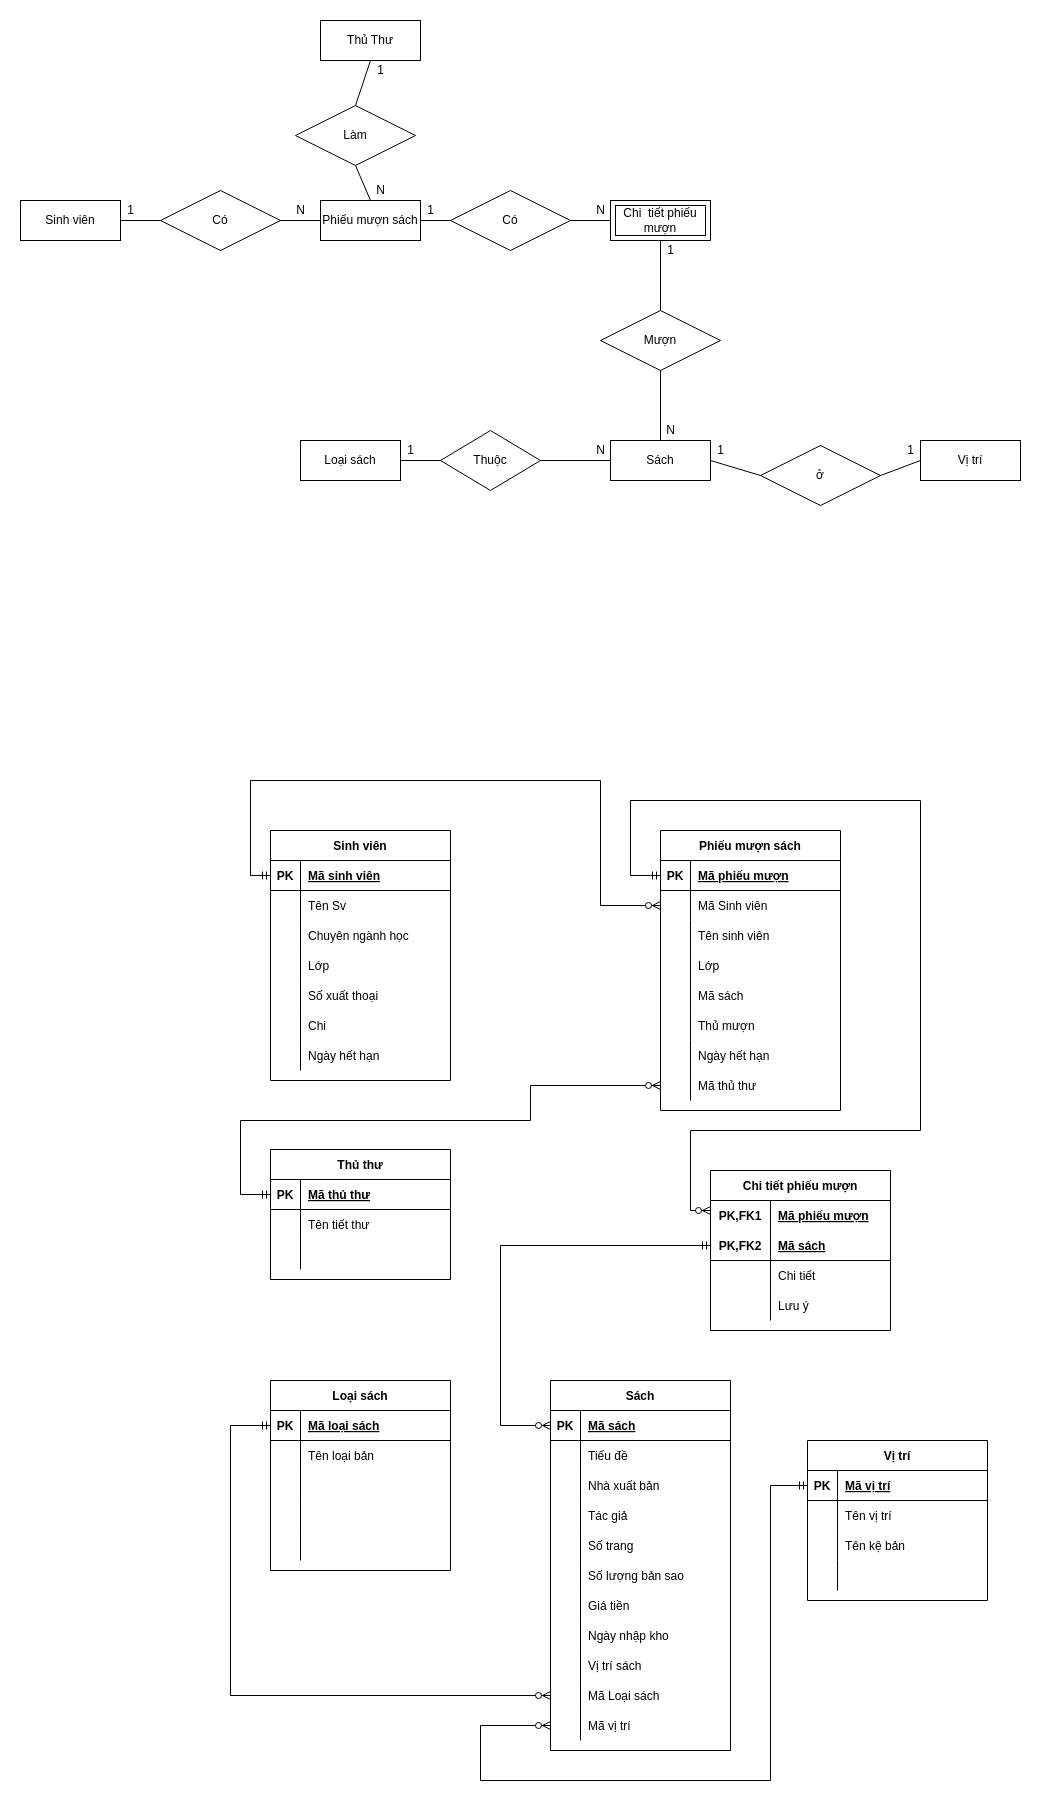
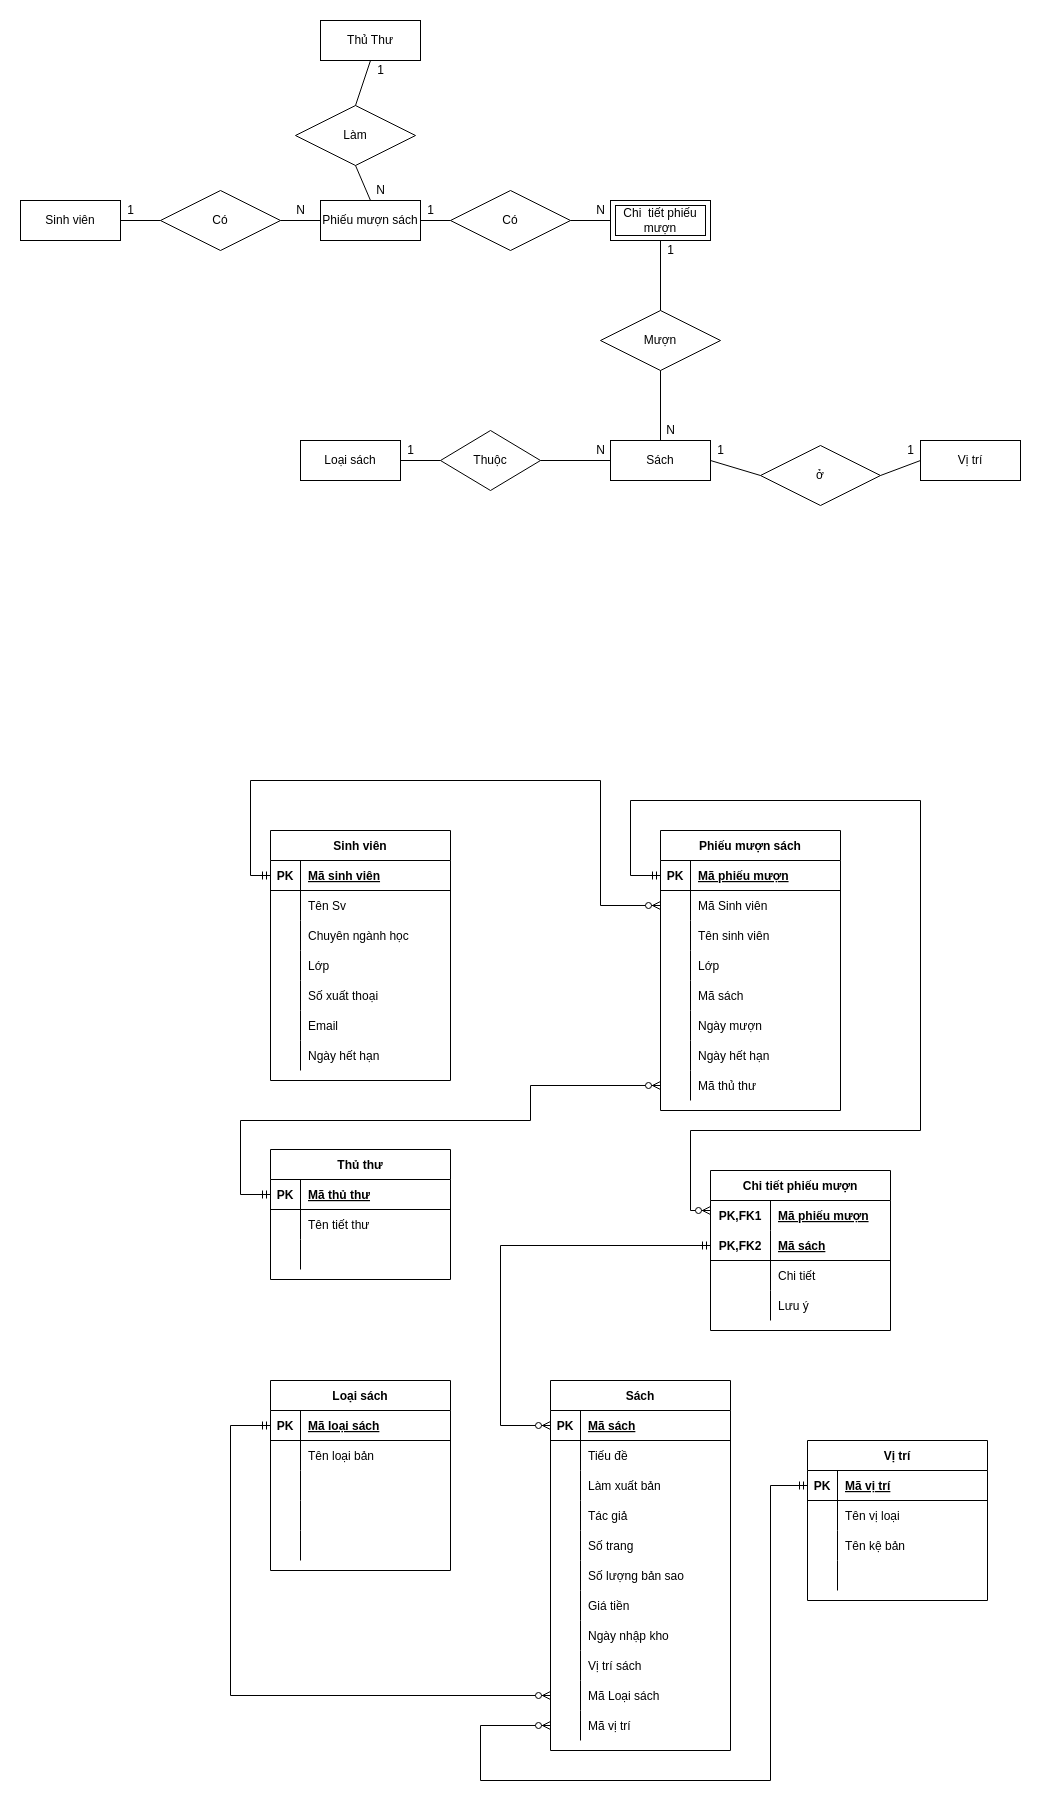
node "Chi": label "Chi" -> "Email"
node "Thủ mượn": label "Thủ mượn" -> "Ngày mượn"
node "Nhà xuất bản": label "Nhà xuất bản" -> "Làm xuất bản"
node "Tên vị trí": label "Tên vị trí" -> "Tên vị loại"
